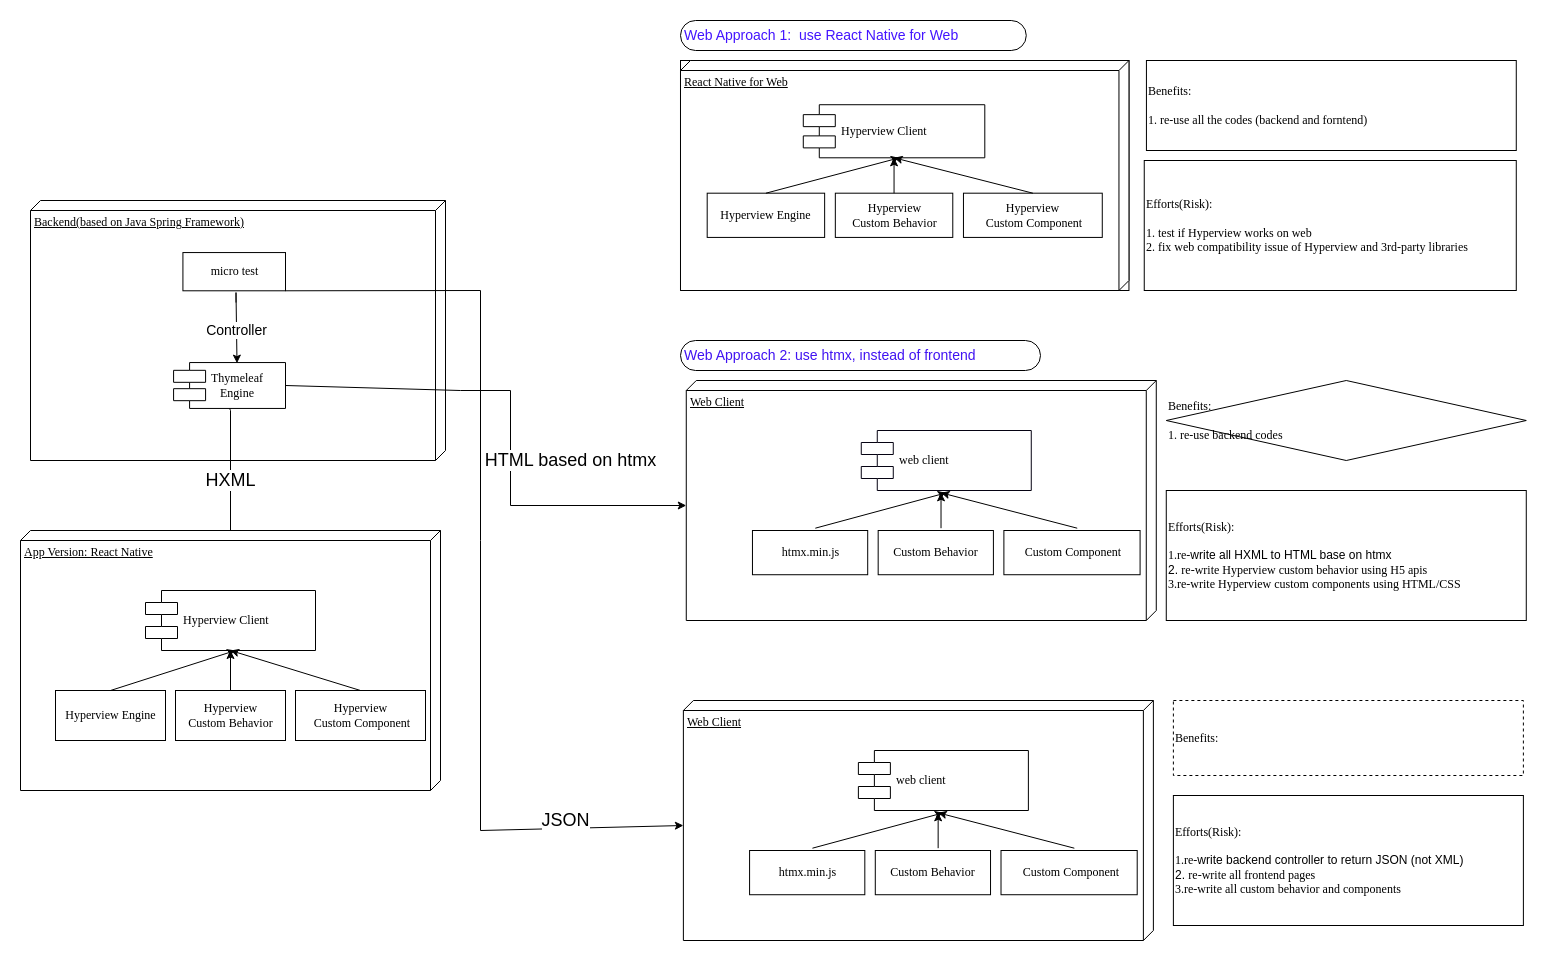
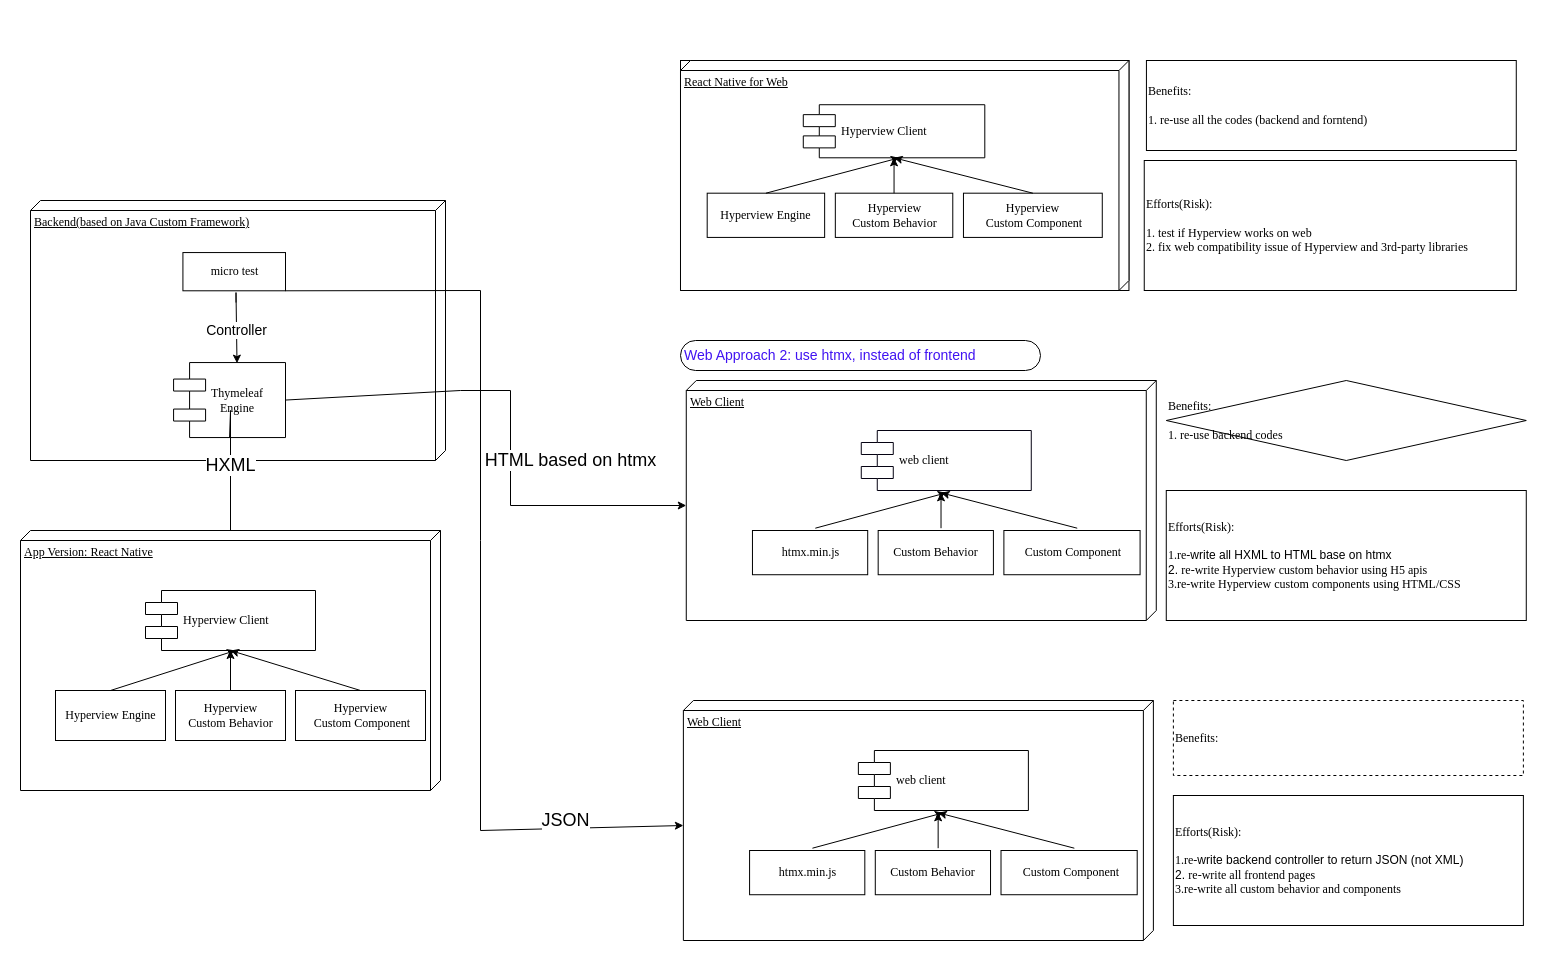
node "Web Approach 1: use React Native for Web": removed
node "Backend(based on Java Spring Framework)": label "Backend(based on Java Spring Framework)" -> "Backend(based on Java Custom Framework)"
node "Thymeleaf Engine": size 112x46 -> 112x75
